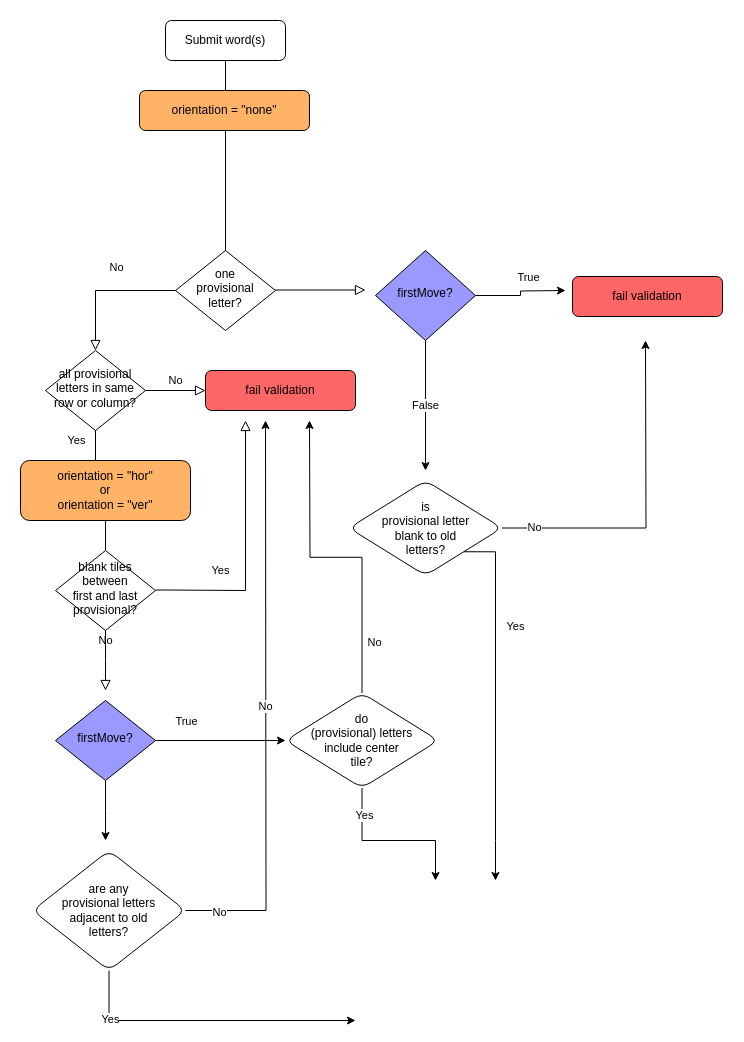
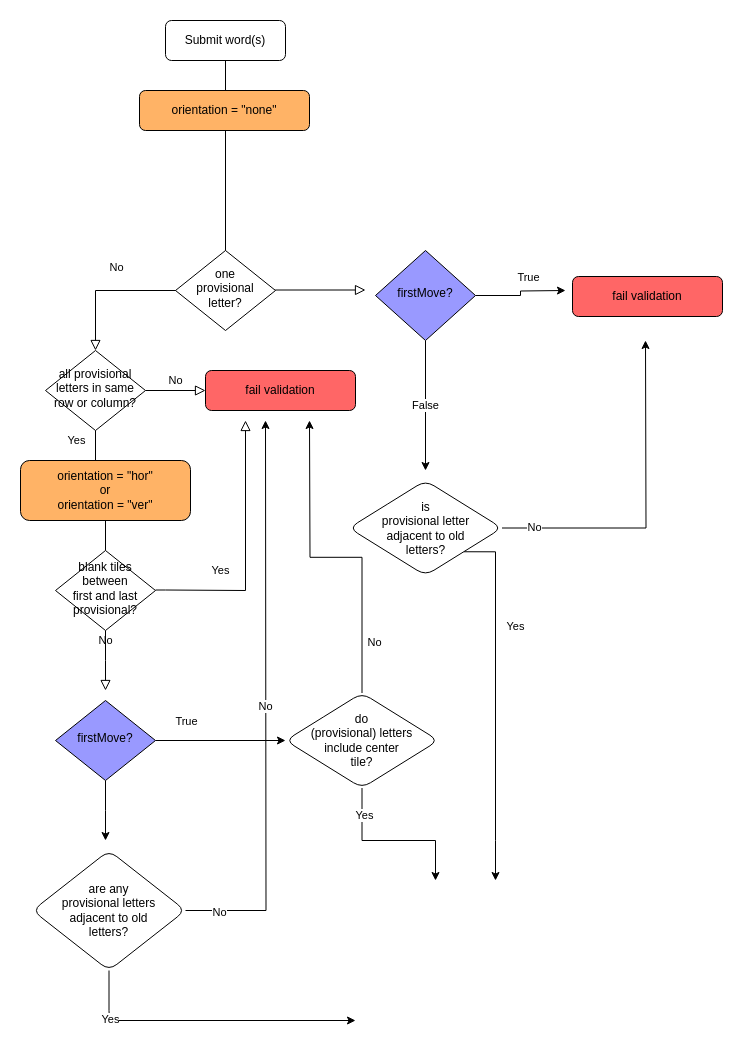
node "is provisional letter blank to old letters?": label "is provisional letter blank to old letters?" -> "is provisional letter adjacent to old letters?"
